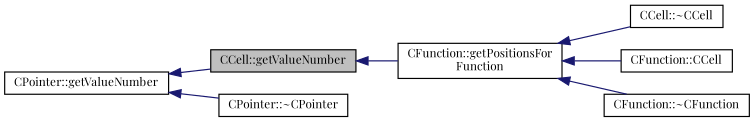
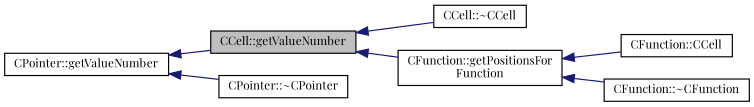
edge "CCell::~CCell" -> "CFunction::getPositionsFor Function": now "CCell::~CCell" -> "CCell::getValueNumber"
